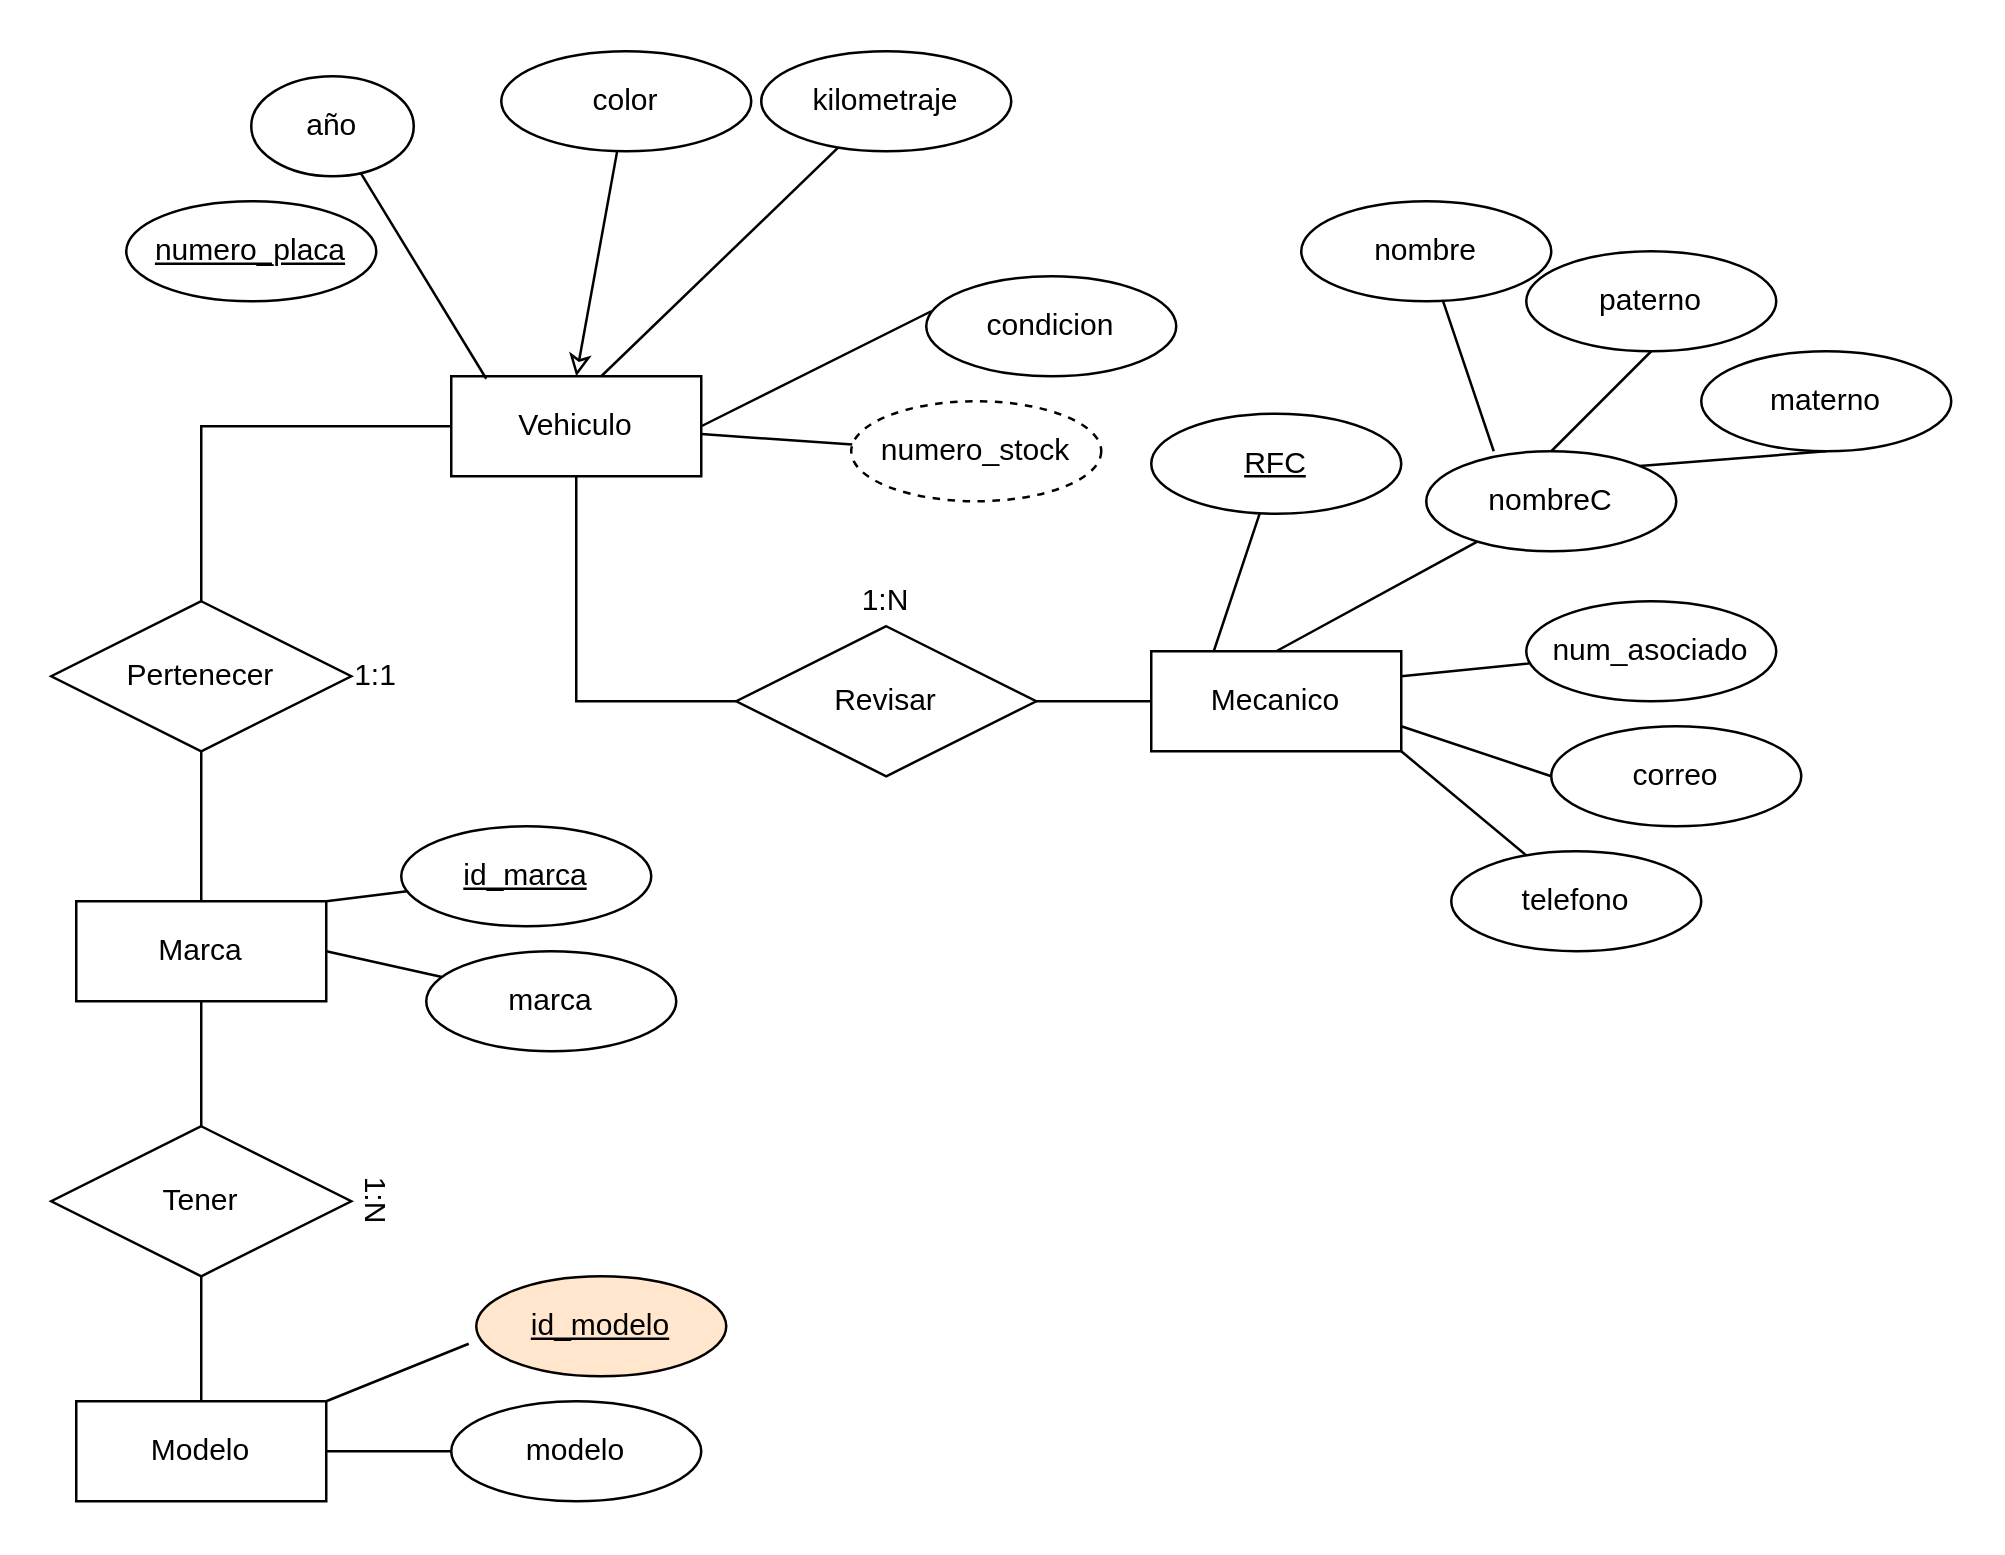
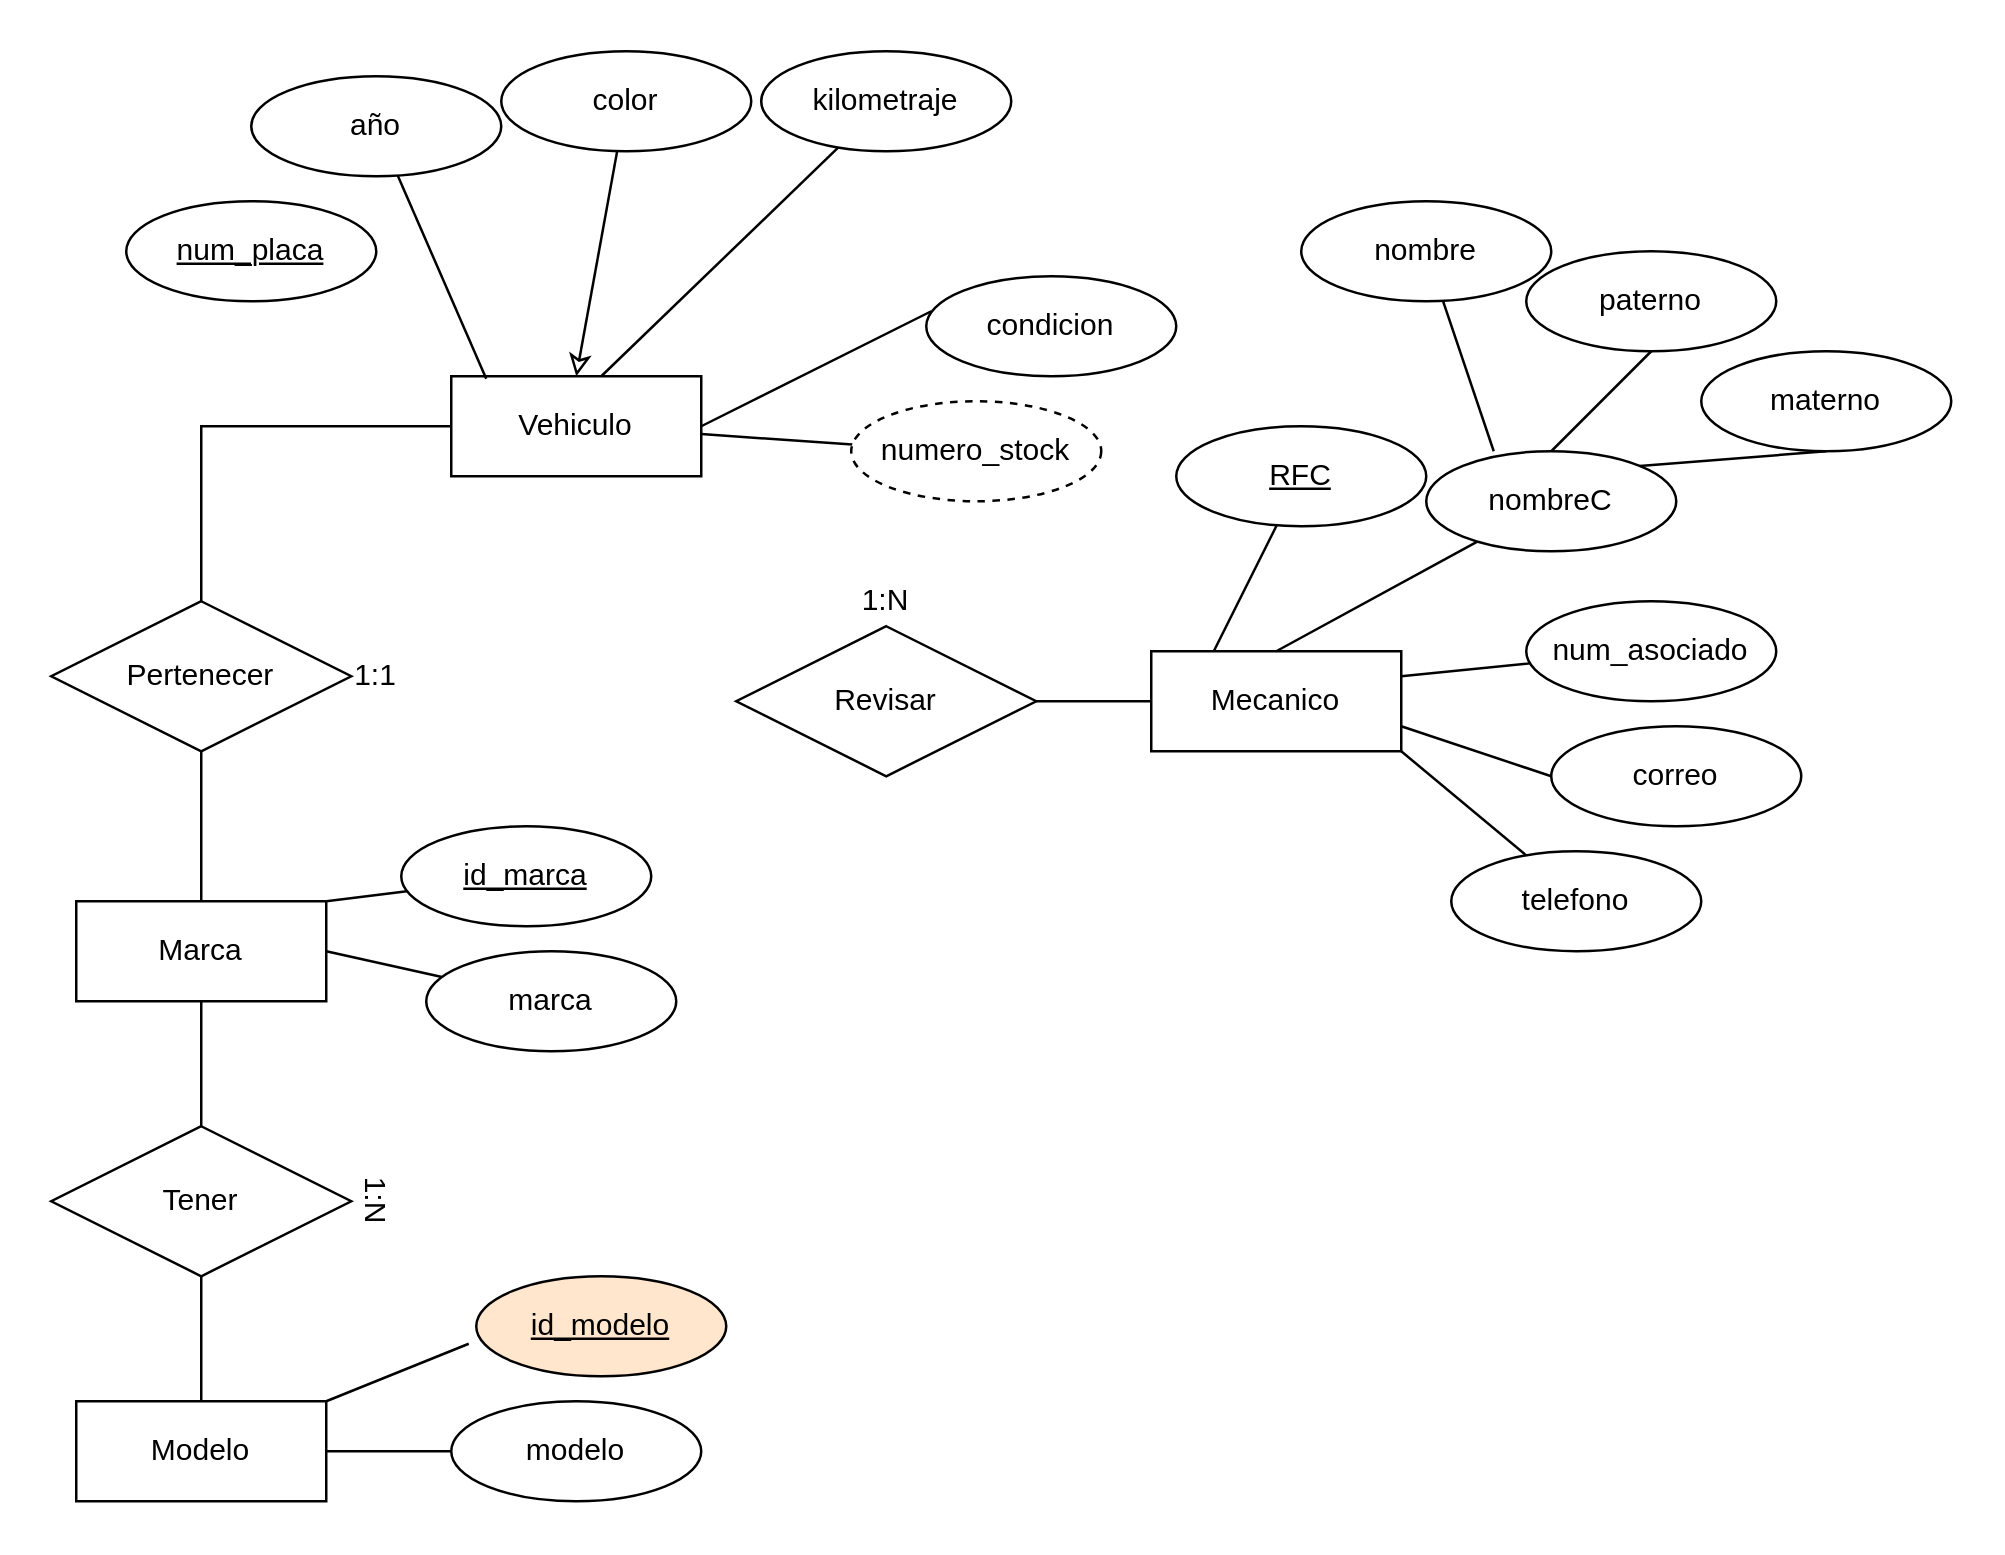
node "año": size 163x100 -> 250x100
node "numero_placa": label "numero_placa" -> "num_placa"
node "RFC": moved (1276, 464) -> (1301, 476)
edge "Vehiculo" -- "Revisar": removed
